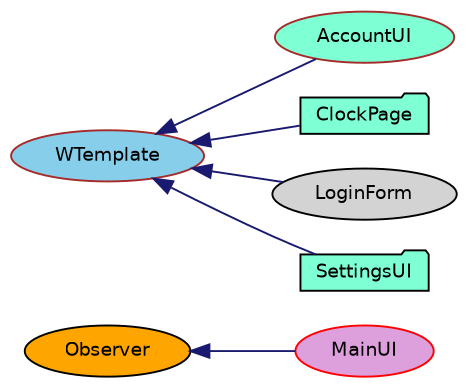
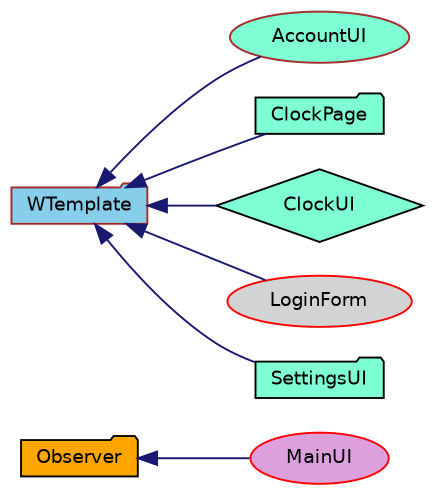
node "WTemplate": shape ellipse -> folder
node "LoginForm": color black -> red
node "ClockUI": added
node "Observer": shape ellipse -> folder
